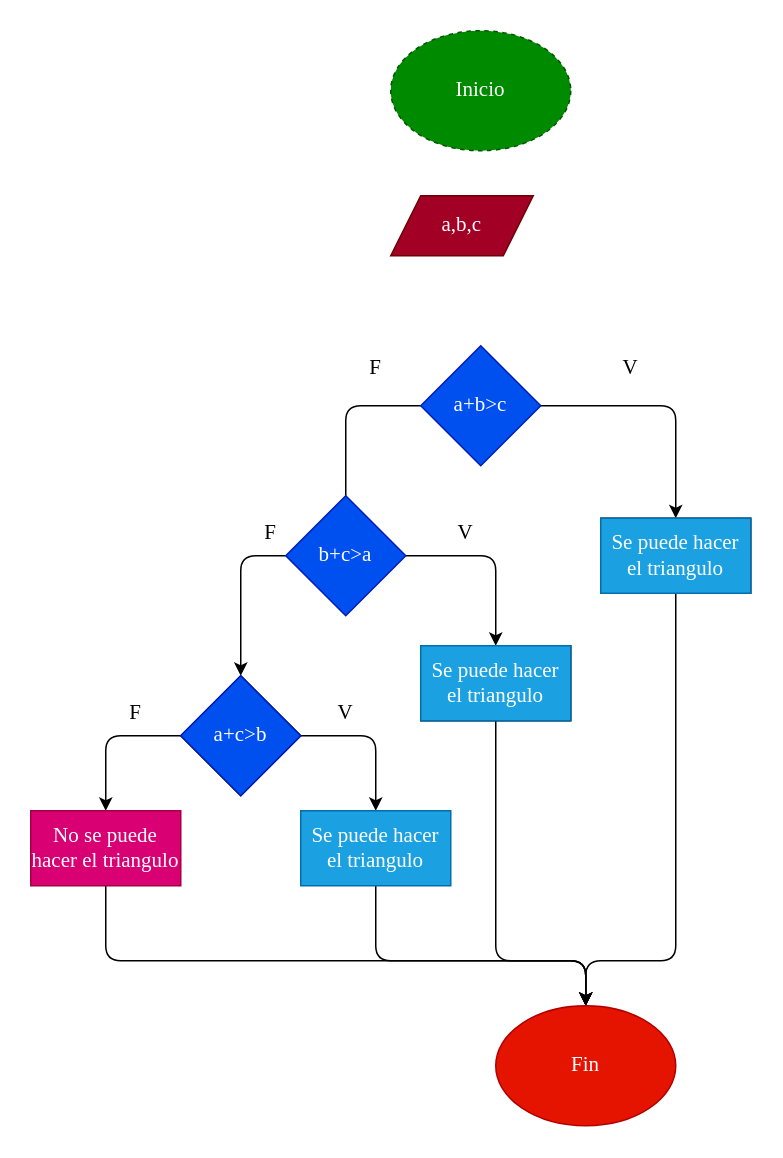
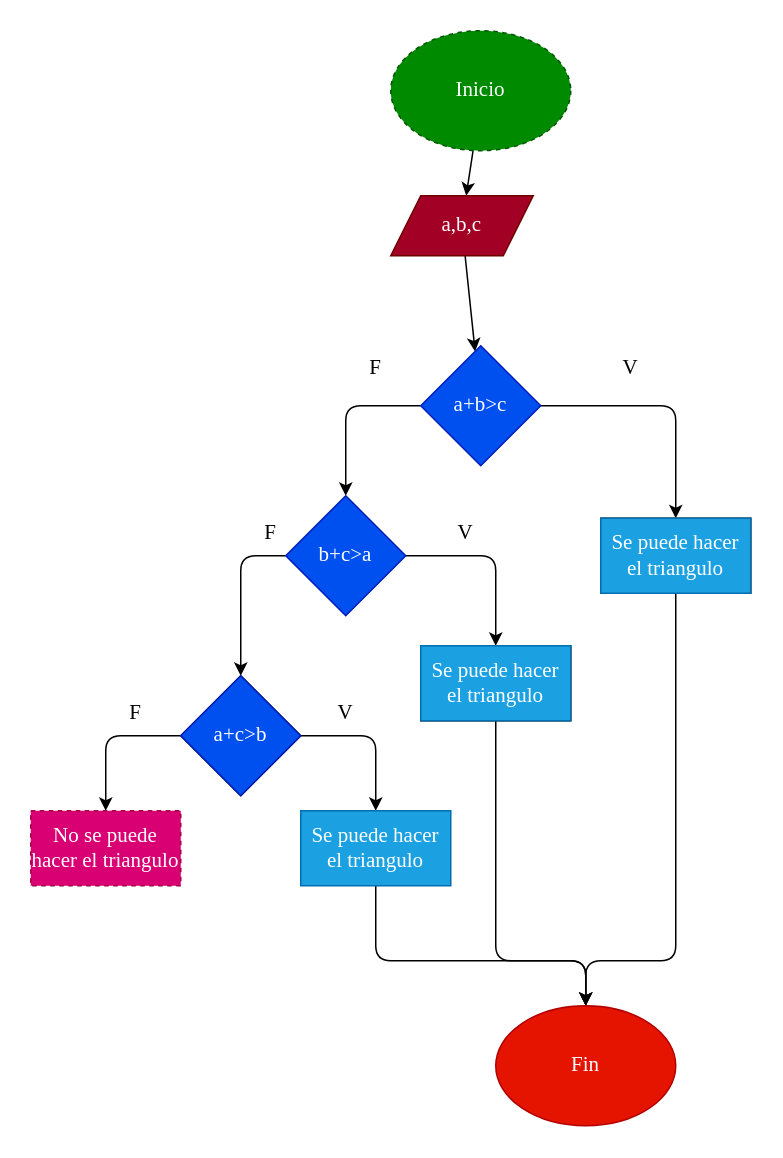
edge "Inicio" -> "a,b,c": added
edge "a,b,c" -> "a+b>c": added
edge "a+b>c" -- "b+c>a": arrowhead none -> classic
node "No se puede hacer el triangulo": style solid -> dashed
edge "No se puede hacer el triangulo" -> "Fin": removed
